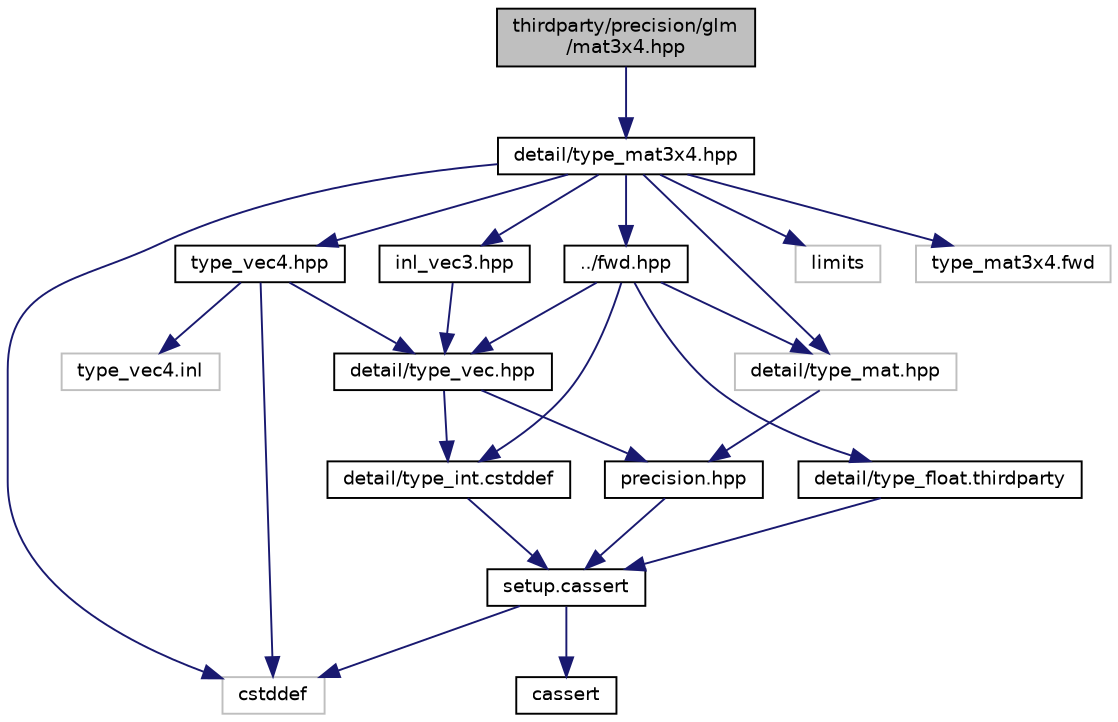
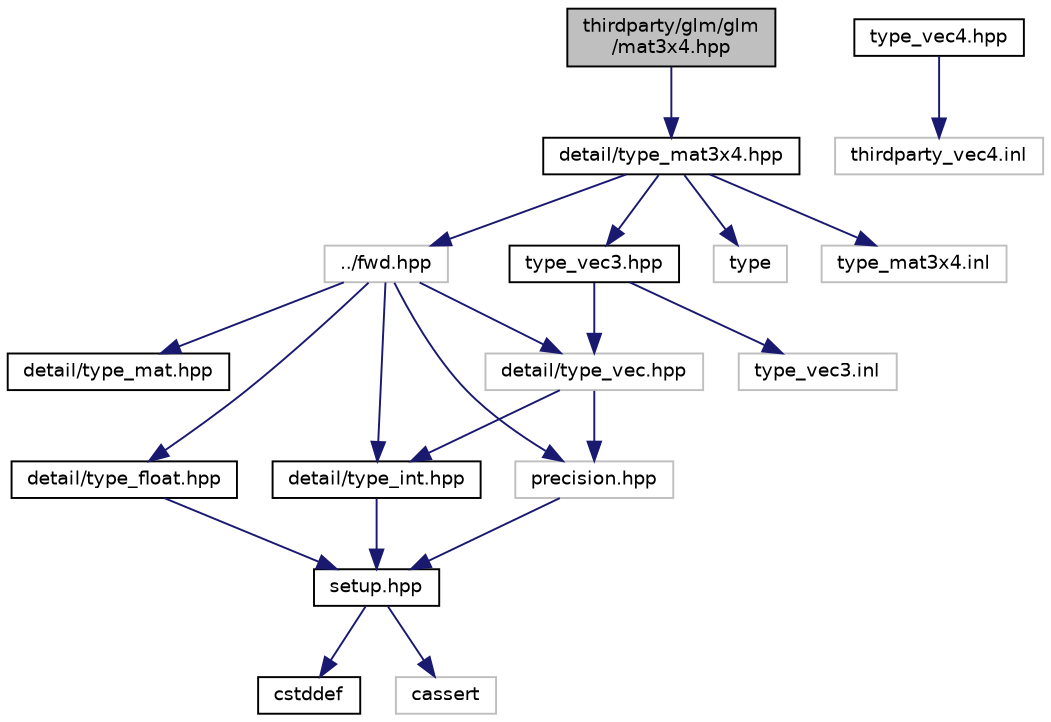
node "thirdparty/precision/glm /mat3x4.hpp": label "thirdparty/precision/glm /mat3x4.hpp" -> "thirdparty/glm/glm /mat3x4.hpp"
edge "detail/type_mat3x4.hpp" -> "type_vec4.hpp": removed
edge "detail/type_mat3x4.hpp" -> "detail/type_mat.hpp": removed
node "inl_vec3.hpp": label "inl_vec3.hpp" -> "type_vec3.hpp"
node "../fwd.hpp": color black -> grey75
node "limits": label "limits" -> "type"
node "type_mat3x4.fwd": label "type_mat3x4.fwd" -> "type_mat3x4.inl"
edge "detail/type_mat3x4.hpp" -> "cstddef": removed
edge "type_vec4.hpp" -> "detail/type_vec.hpp": removed
node "type_vec4.inl": label "type_vec4.inl" -> "thirdparty_vec4.inl"
node "detail/type_vec.hpp": color black -> grey75
node "type_vec3.inl": added
node "detail/type_mat.hpp": color grey75 -> black
edge "detail/type_mat.hpp" -> "precision.hpp": now "../fwd.hpp" -> "precision.hpp"
edge "type_vec4.hpp" -> "cstddef": removed
node "detail/type_int.cstddef": label "detail/type_int.cstddef" -> "detail/type_int.hpp"
node "precision.hpp": color black -> grey75
node "detail/type_float.thirdparty": label "detail/type_float.thirdparty" -> "detail/type_float.hpp"
node "setup.cassert": label "setup.cassert" -> "setup.hpp"
node "cstddef": color grey75 -> black
node "cassert": color black -> grey75
